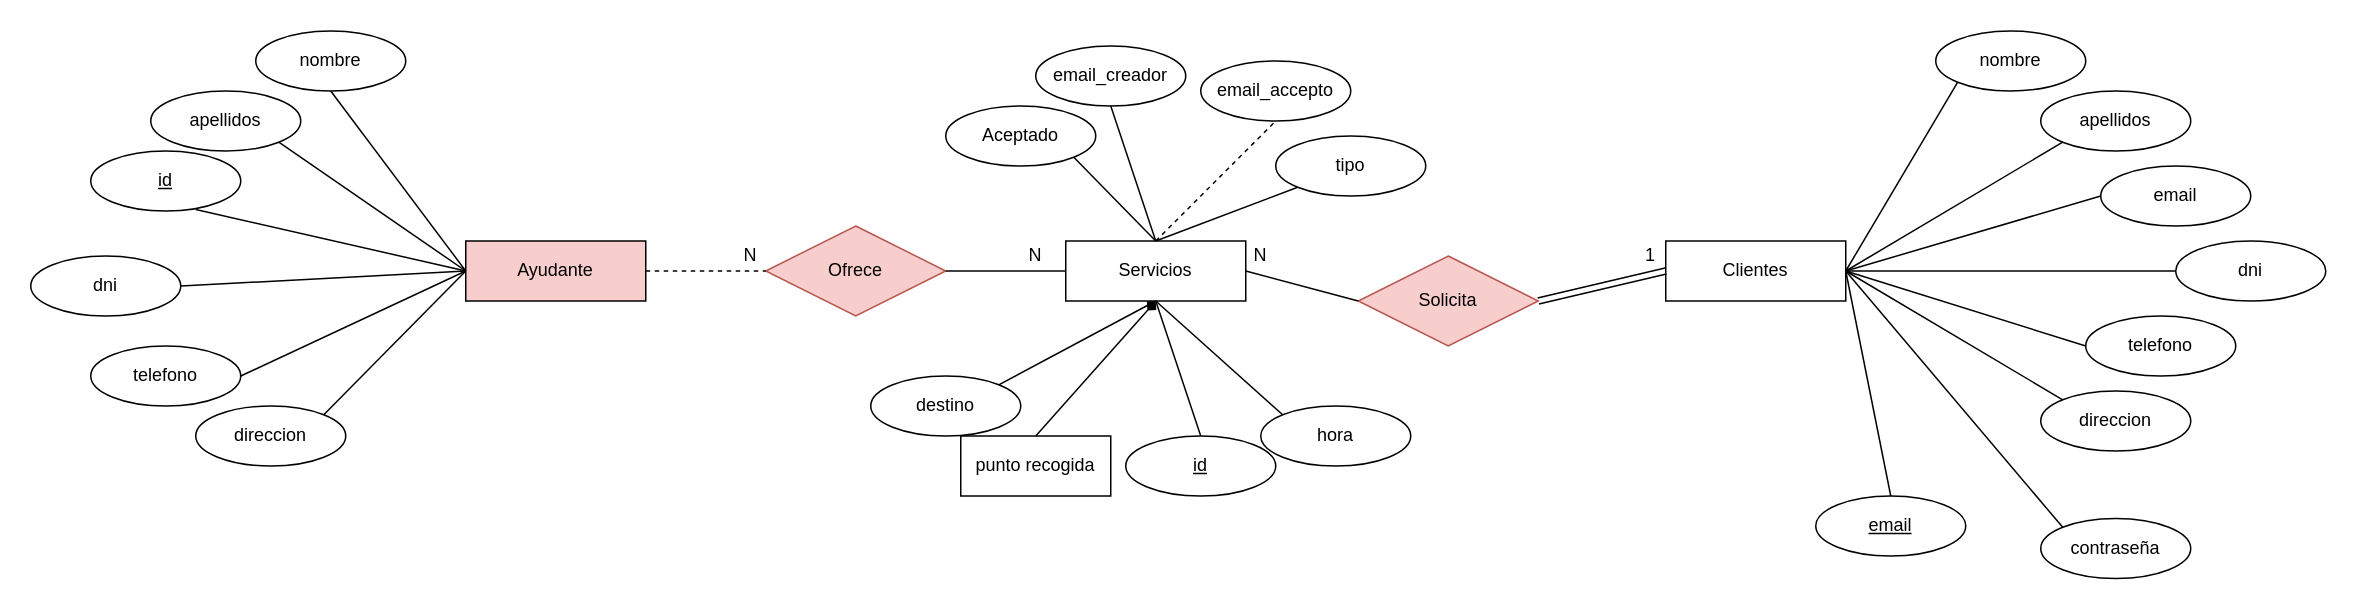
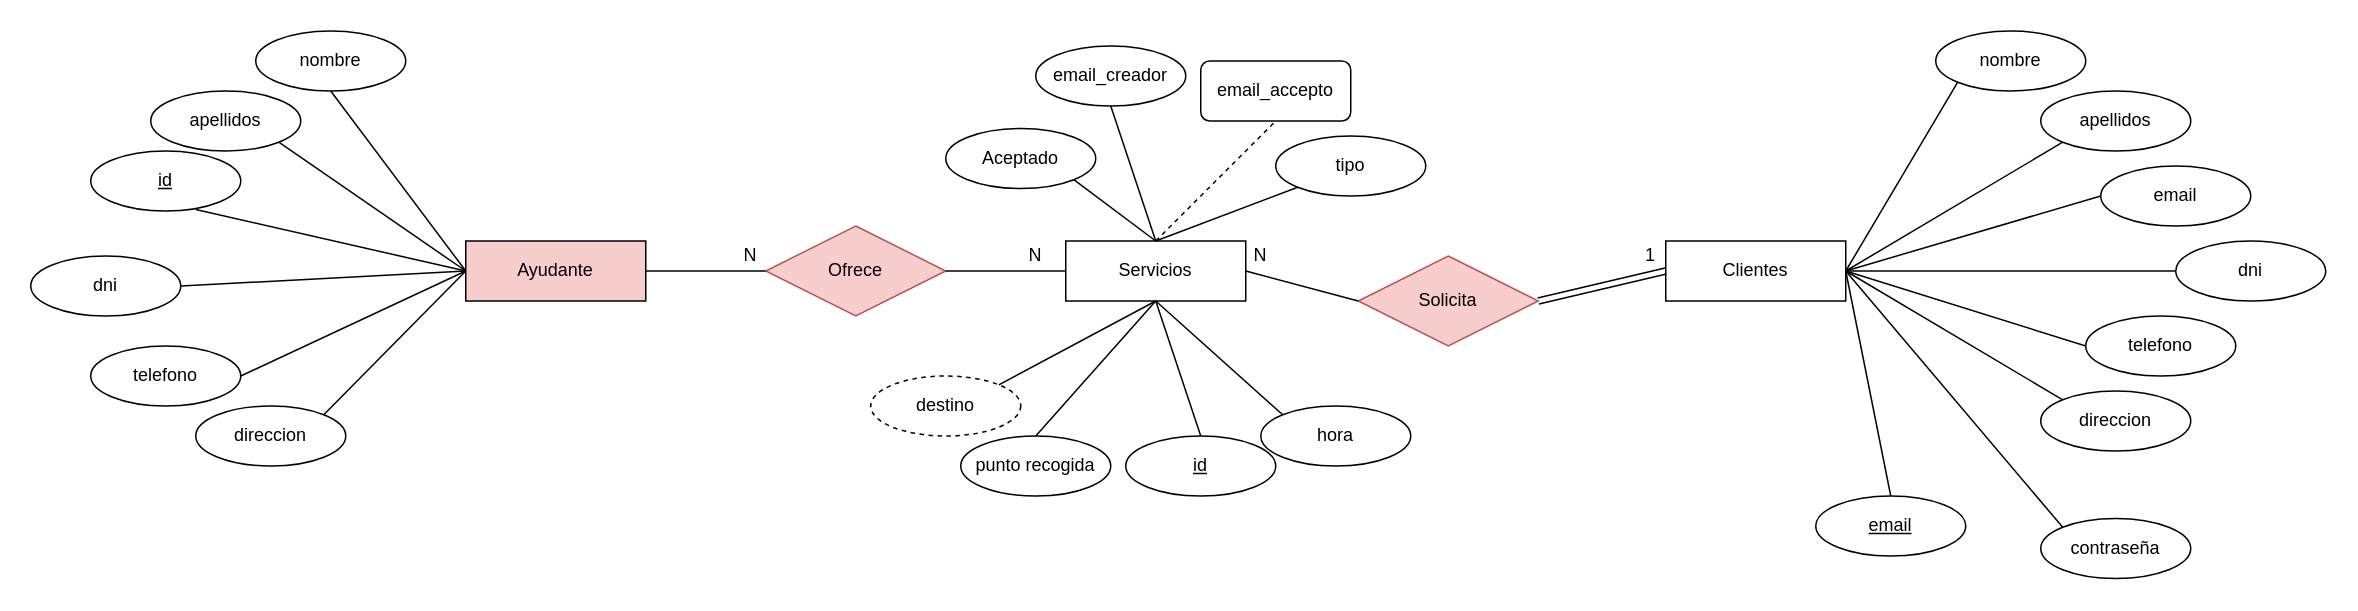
node "email_accepto": shape ellipse -> rounded rectangle
node "Aceptado": moved (1021, 136) -> (1021, 158)
edge "Ayudante" -- "Ofrece": style dashed -> solid
edge "punto recogida" -> "Servicios": arrowhead diamond -> none
node "destino": style solid -> dashed
node "punto recogida": shape rectangle -> ellipse
